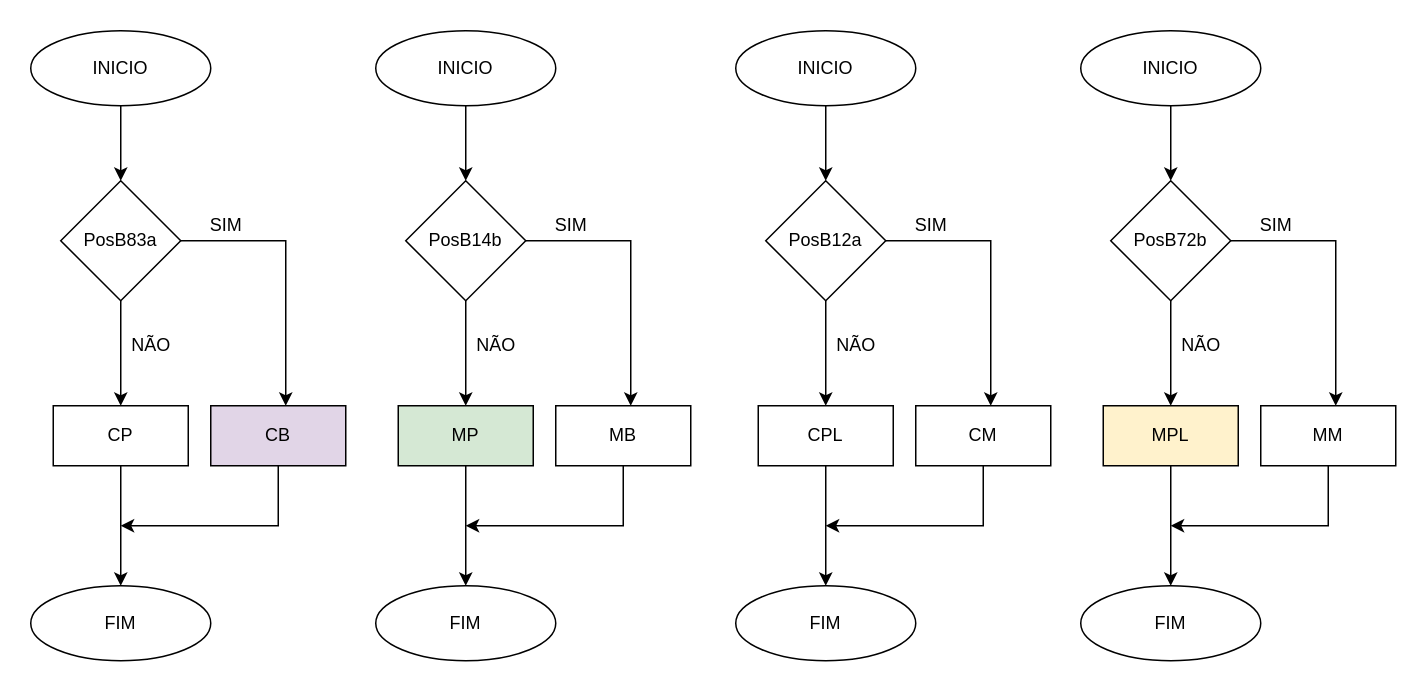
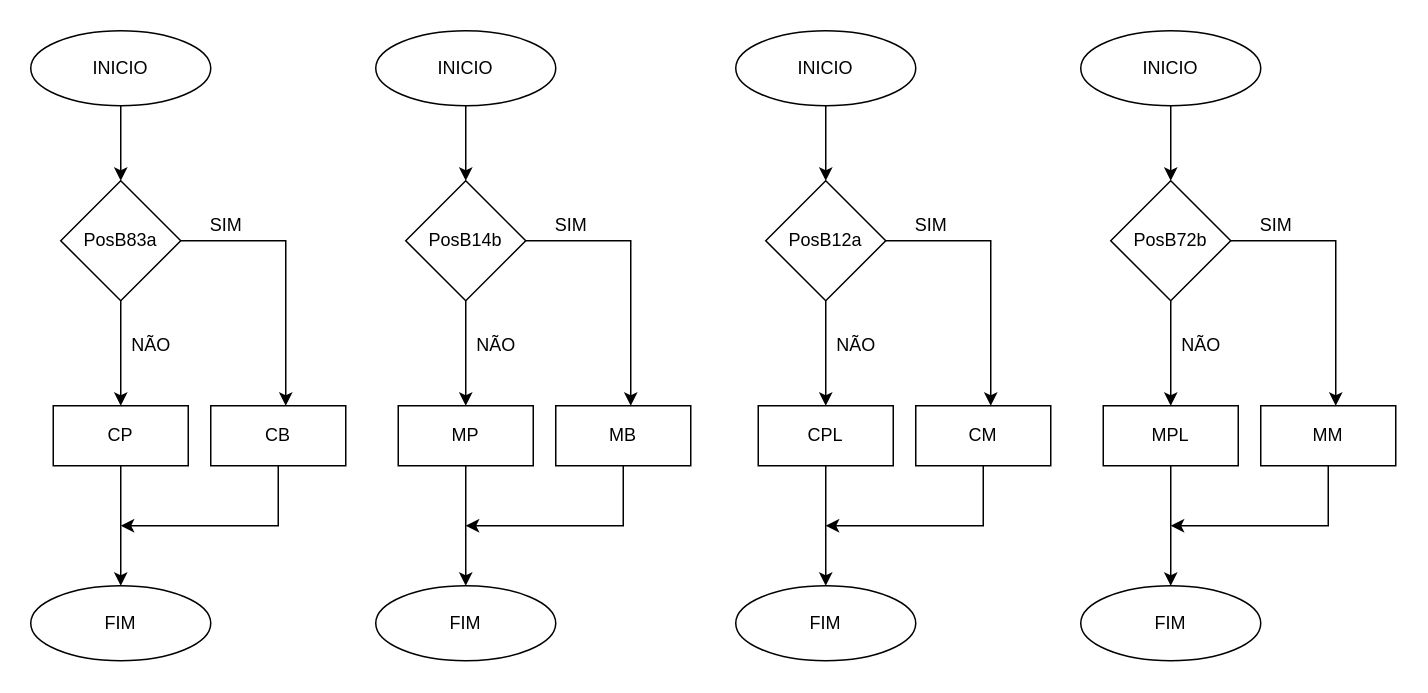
node "CB": fillcolor #e1d5e7 -> #ffffff
node "MP": fillcolor #d5e8d4 -> #ffffff
node "MPL": fillcolor #fff2cc -> #ffffff
